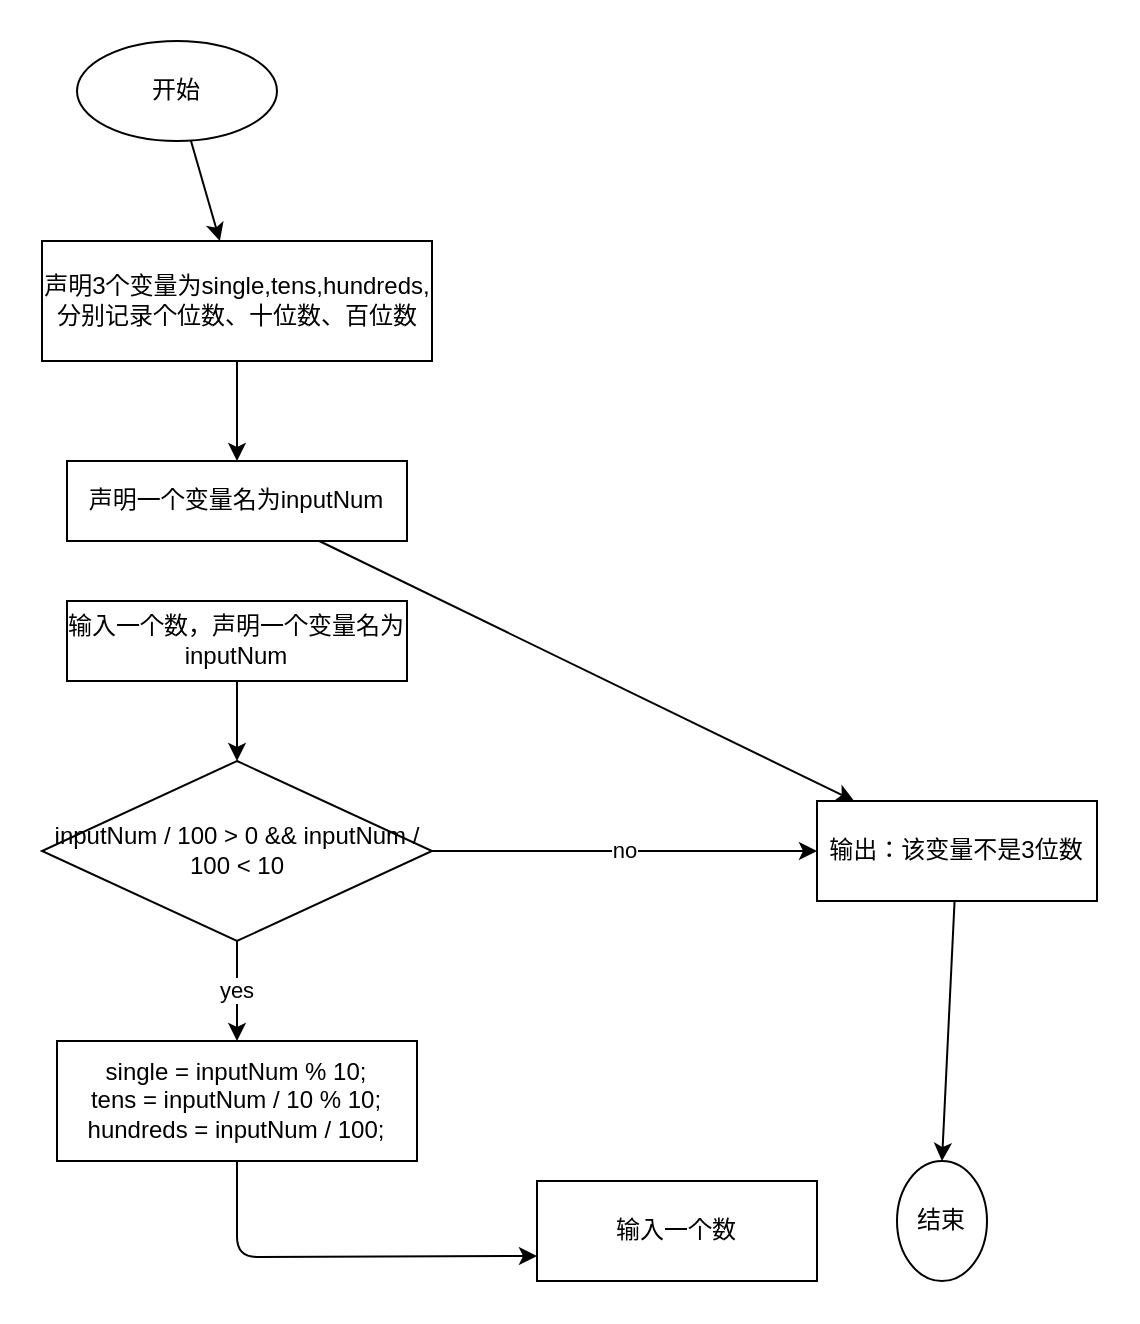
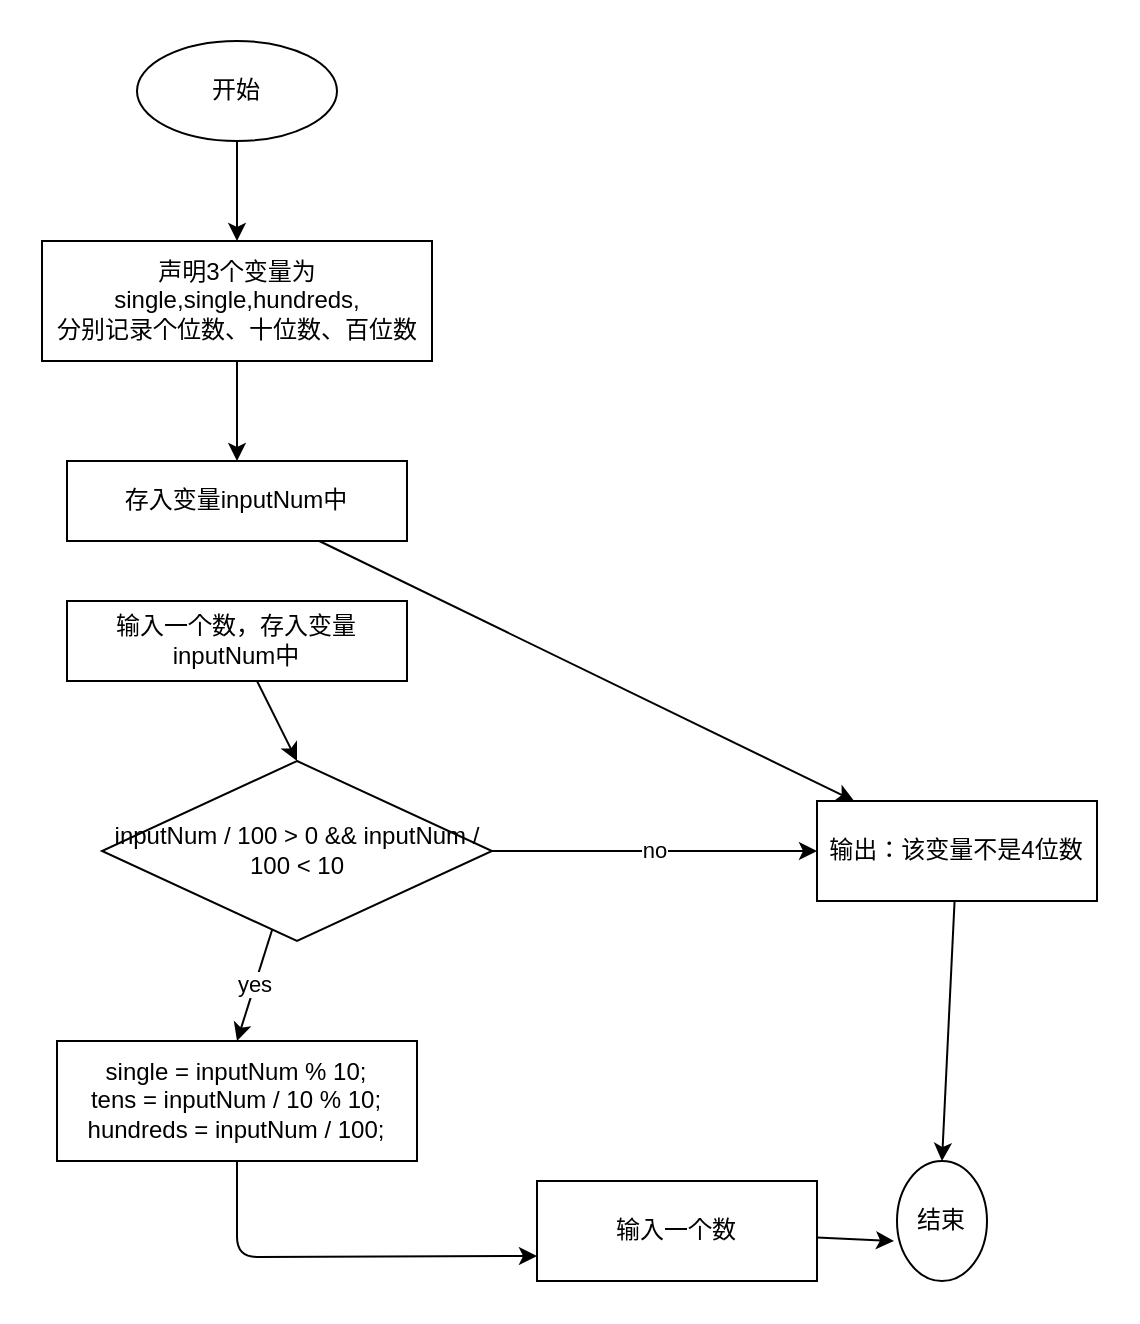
node "开始": moved (177, 91) -> (237, 91)
node "声明3个变量为single,tens,hundreds, 分别记录个位数、十位数、百位数": label "声明3个变量为single,tens,hundreds, 分别记录个位数、十位数、百位数" -> "声明3个变量为single,single,hundreds, 分别记录个位数、十位数、百位数"
node "声明一个变量名为inputNum": label "声明一个变量名为inputNum" -> "存入变量inputNum中"
node "输入一个数，声明一个变量名为inputNum": label "输入一个数，声明一个变量名为inputNum" -> "输入一个数，存入变量inputNum中"
node "inputNum / 100 > 0 && inputNum / 100 < 10": moved (237, 851) -> (297, 851)
node "输出：该变量不是3位数": label "输出：该变量不是3位数" -> "输出：该变量不是4位数"
edge "输入一个数" -> "结束": added
